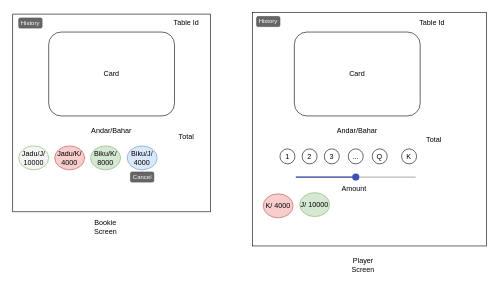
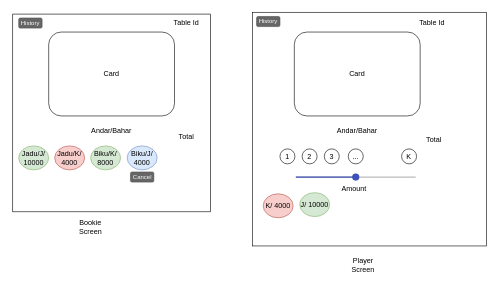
node "Q": removed
node "Jadu/J/ 10000": fillcolor #f5f5f5 -> #d5e8d4
node "Bookie Screen": moved (105, 227) -> (90, 227)
